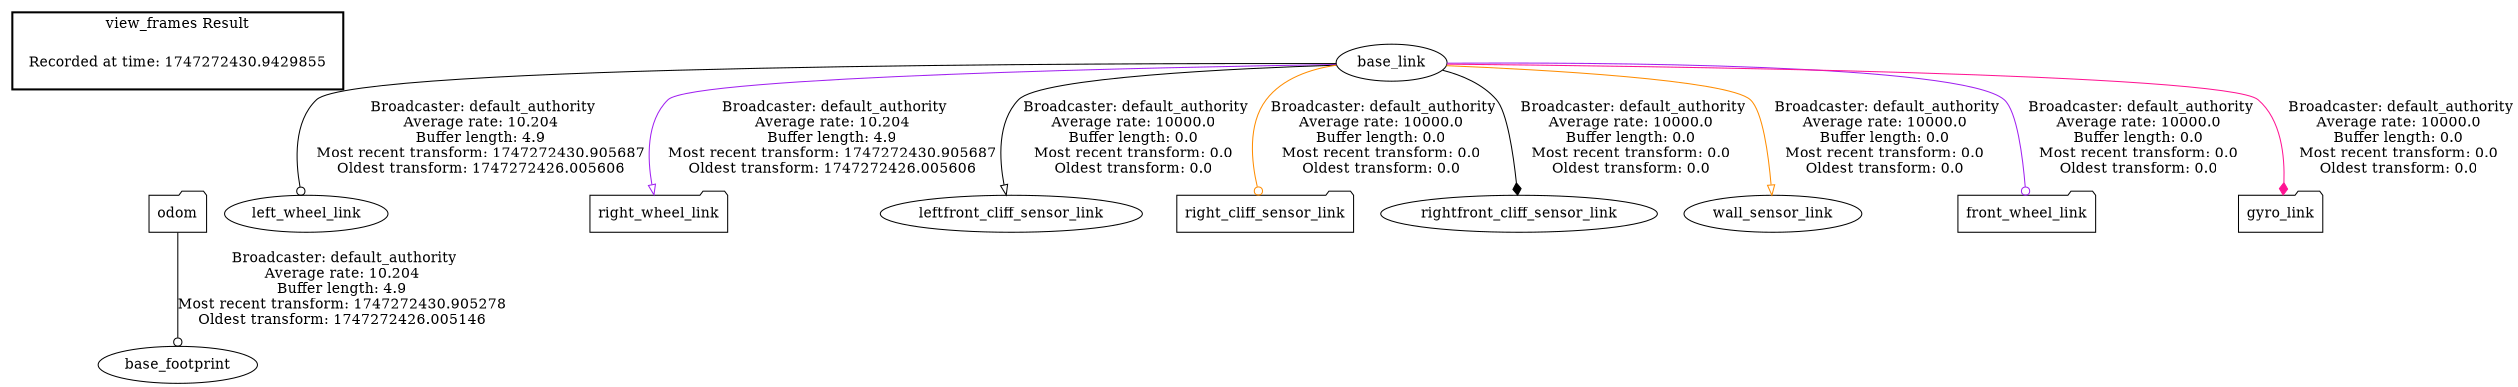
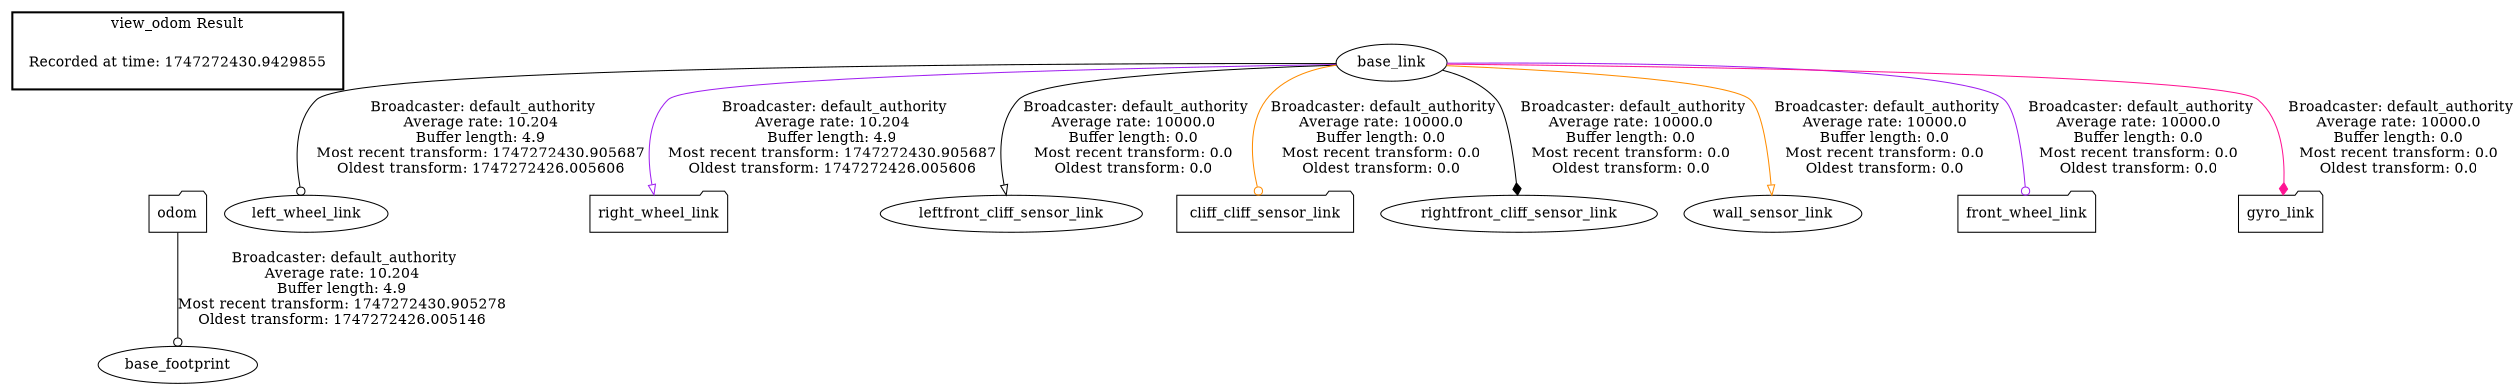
cluster "view_frames Result": label "view_frames Result" -> "view_odom Result"
node "right_cliff_sensor_link": label "right_cliff_sensor_link" -> "cliff_cliff_sensor_link"
